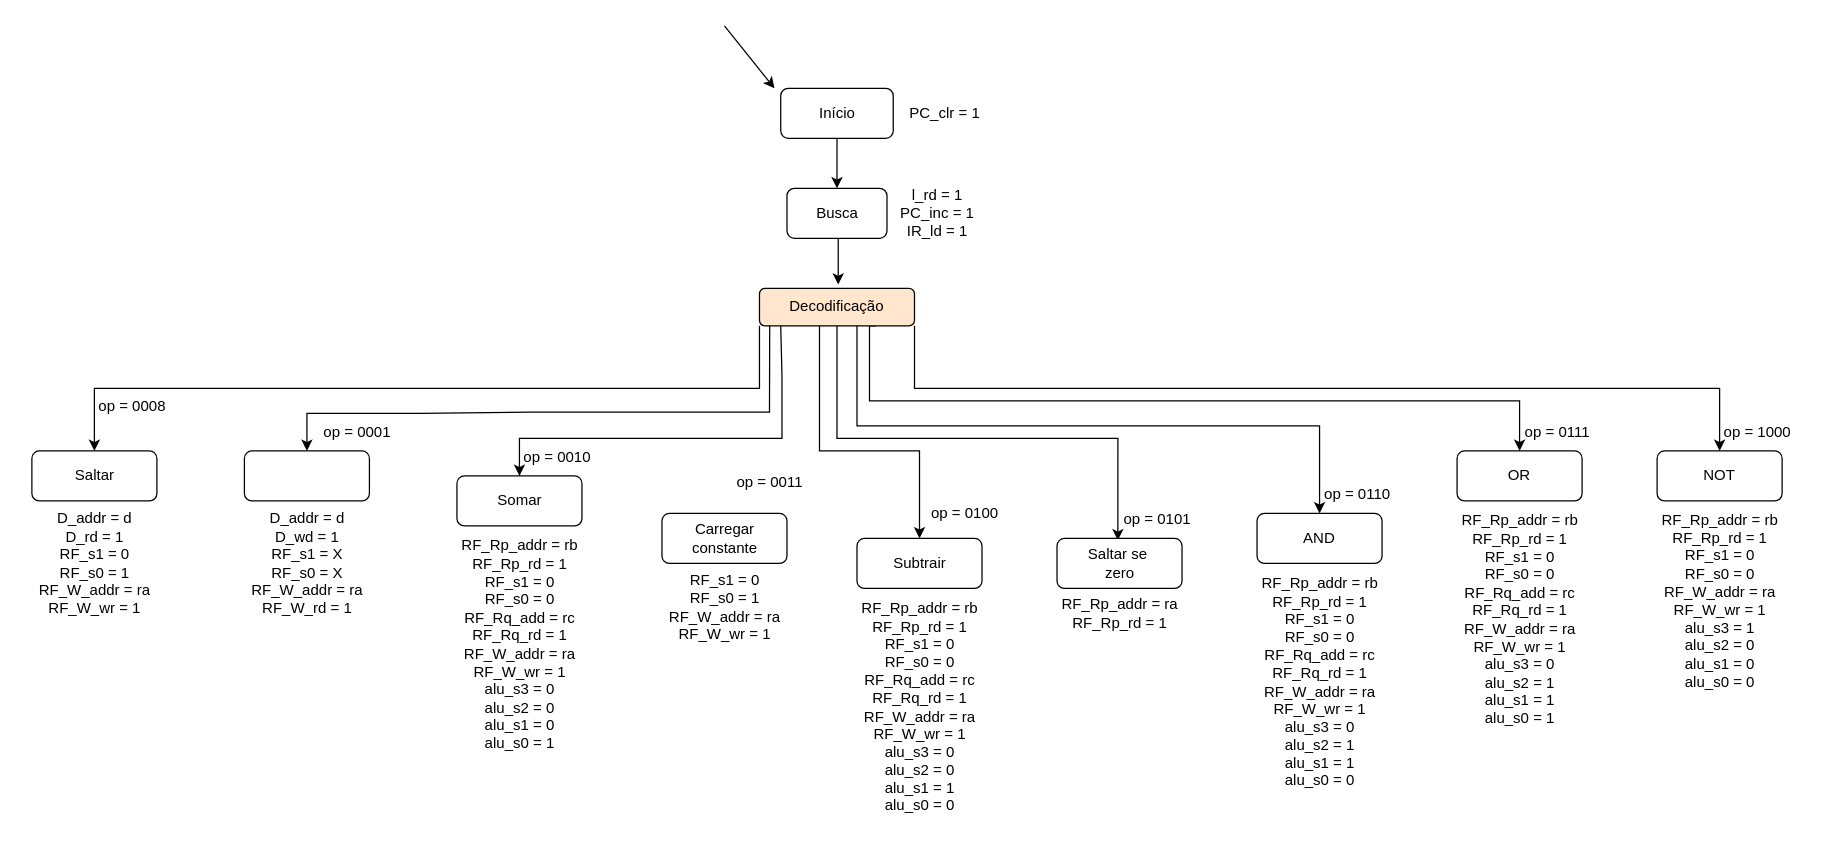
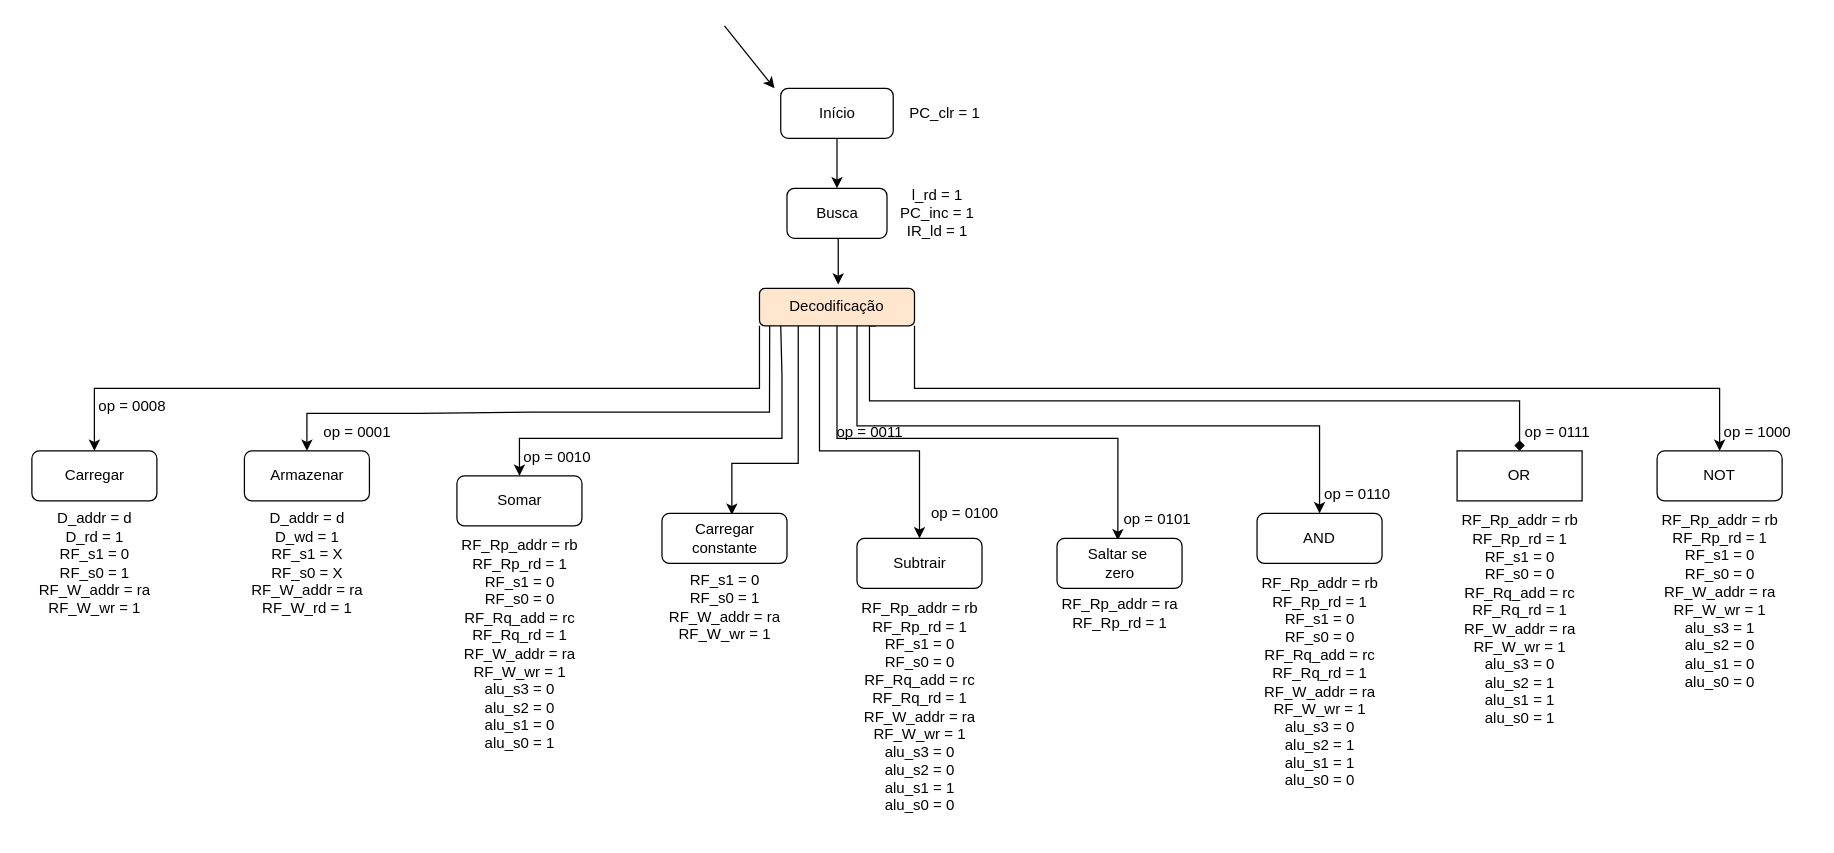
edge "Decodificação" -> "OR": arrowhead classic -> diamond
edge "Decodificação" -> "Carregar constante": added
node "Saltar": label "Saltar" -> "Carregar"
node "Armazenar": added
node "OR": shape rounded rectangle -> rectangle
node "op = 0011": moved (769, 482) -> (869, 432)
